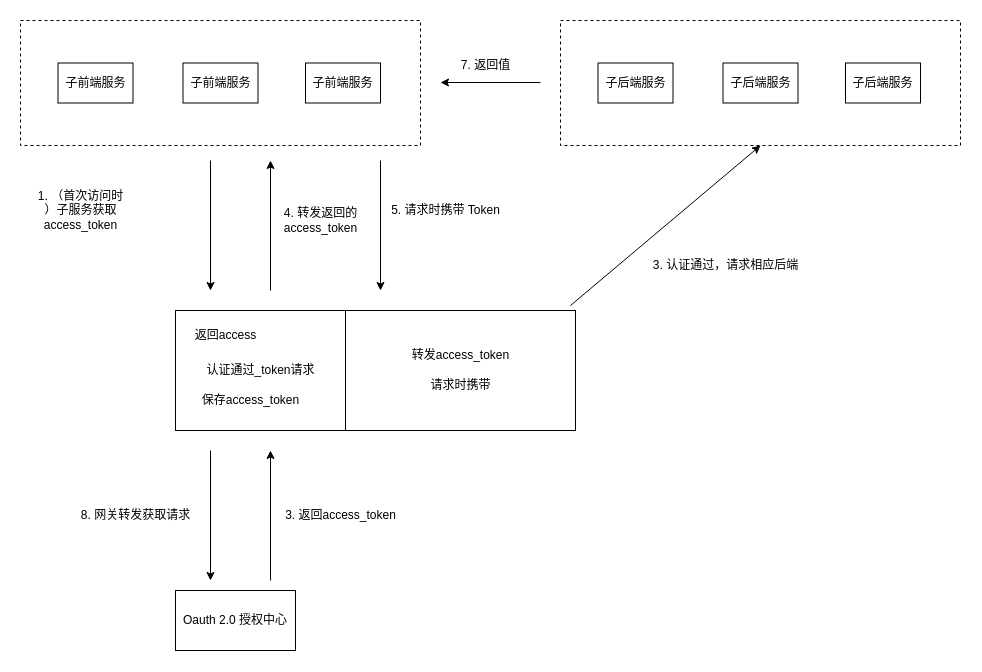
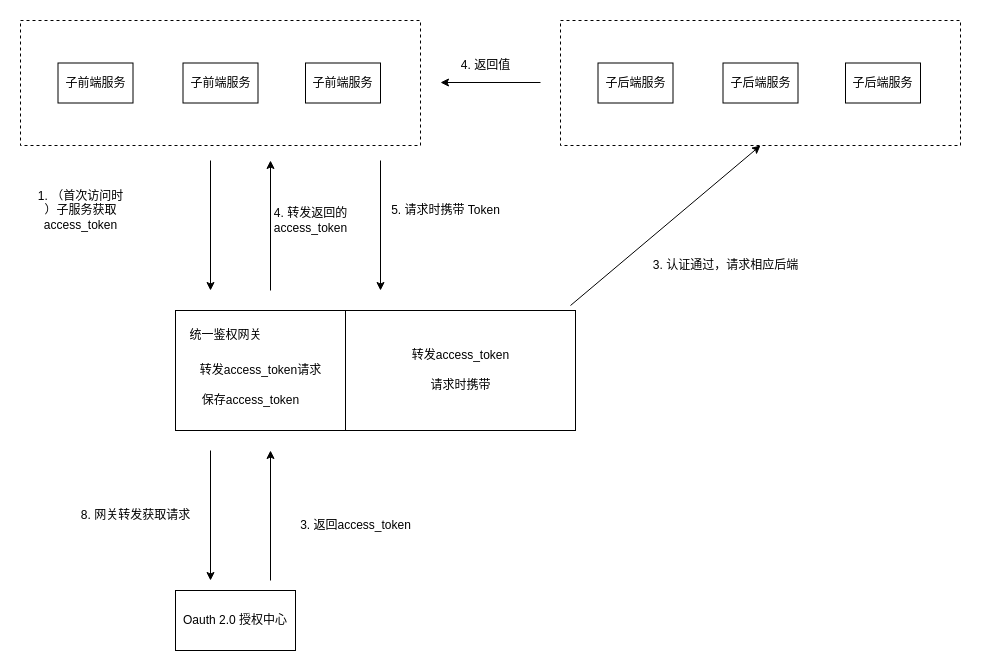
node "7. 返回值": label "7. 返回值" -> "4. 返回值"
node "4. 转发返回的 access_token": moved (321, 221) -> (311, 221)
node "返回access": label "返回access" -> "统一鉴权网关"
node "认证通过_token请求": label "认证通过_token请求" -> "转发access_token请求"
node "3. 返回access_token": moved (341, 516) -> (356, 526)
